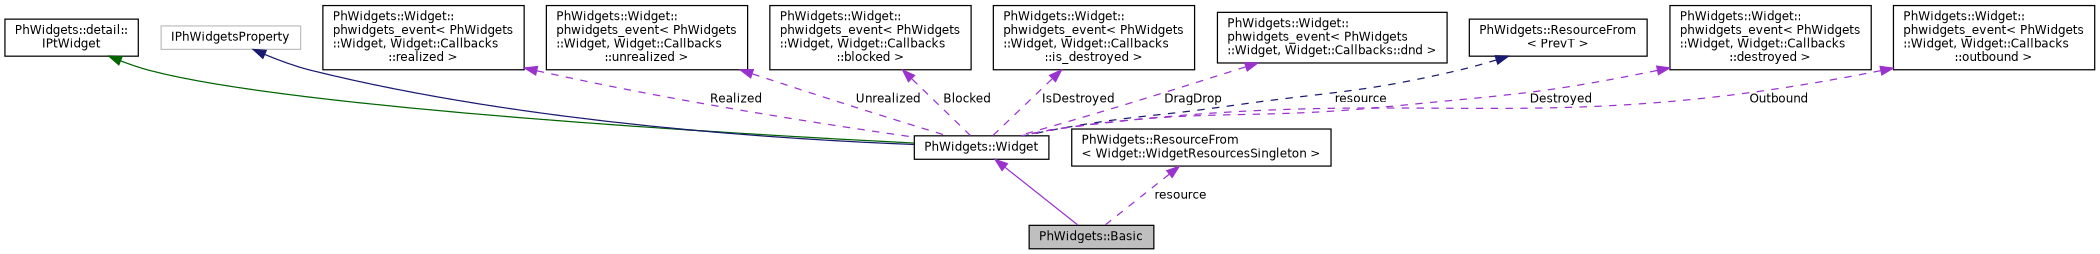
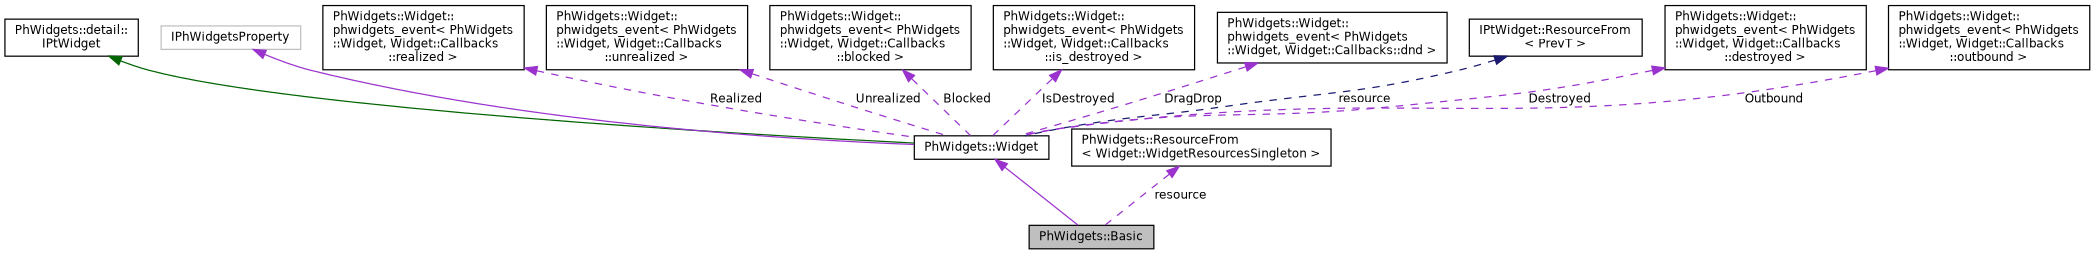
node "PhWidgets::ResourceFrom < PrevT >": label "PhWidgets::ResourceFrom < PrevT >" -> "IPtWidget::ResourceFrom < PrevT >"
edge "PhWidgets::Widget" -> "IPhWidgetsProperty": color midnightblue -> darkorchid3
